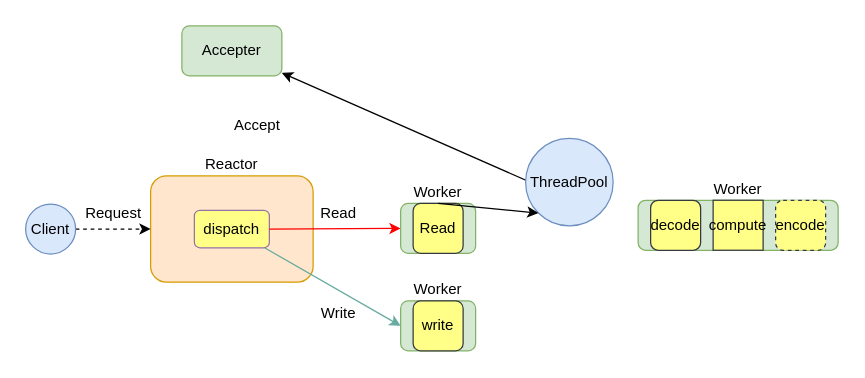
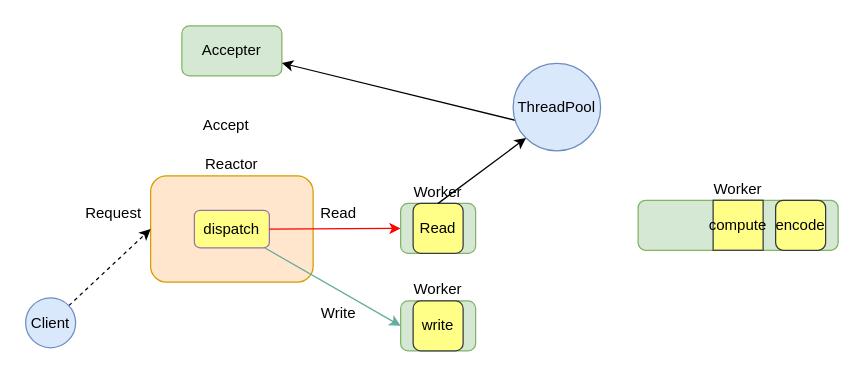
node "Accept": moved (257, 126) -> (226, 126)
node "ThreadPool": moved (569, 182) -> (557, 107)
node "decode": removed
node "encode": style dashed -> solid
node "Client": moved (51, 229) -> (51, 323)
